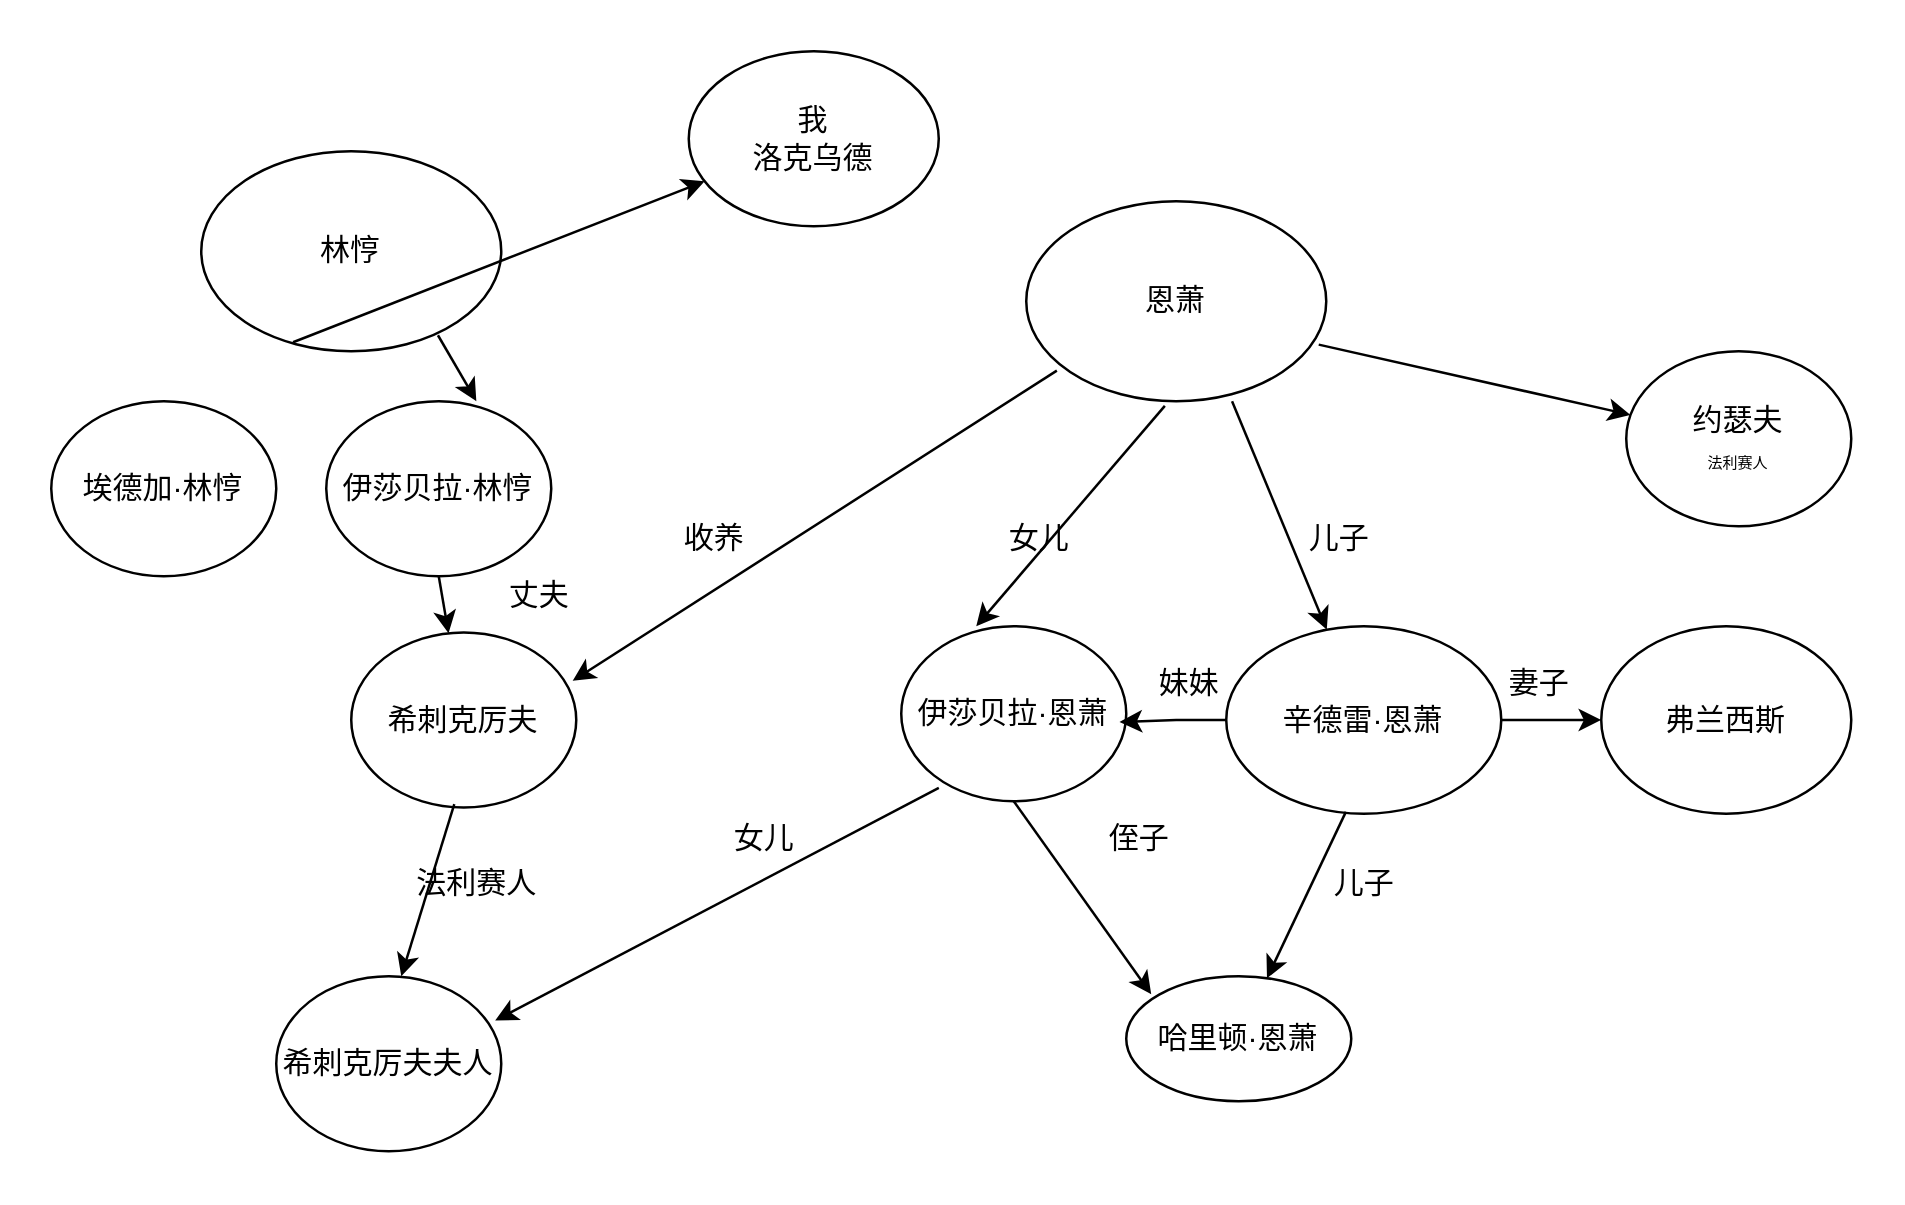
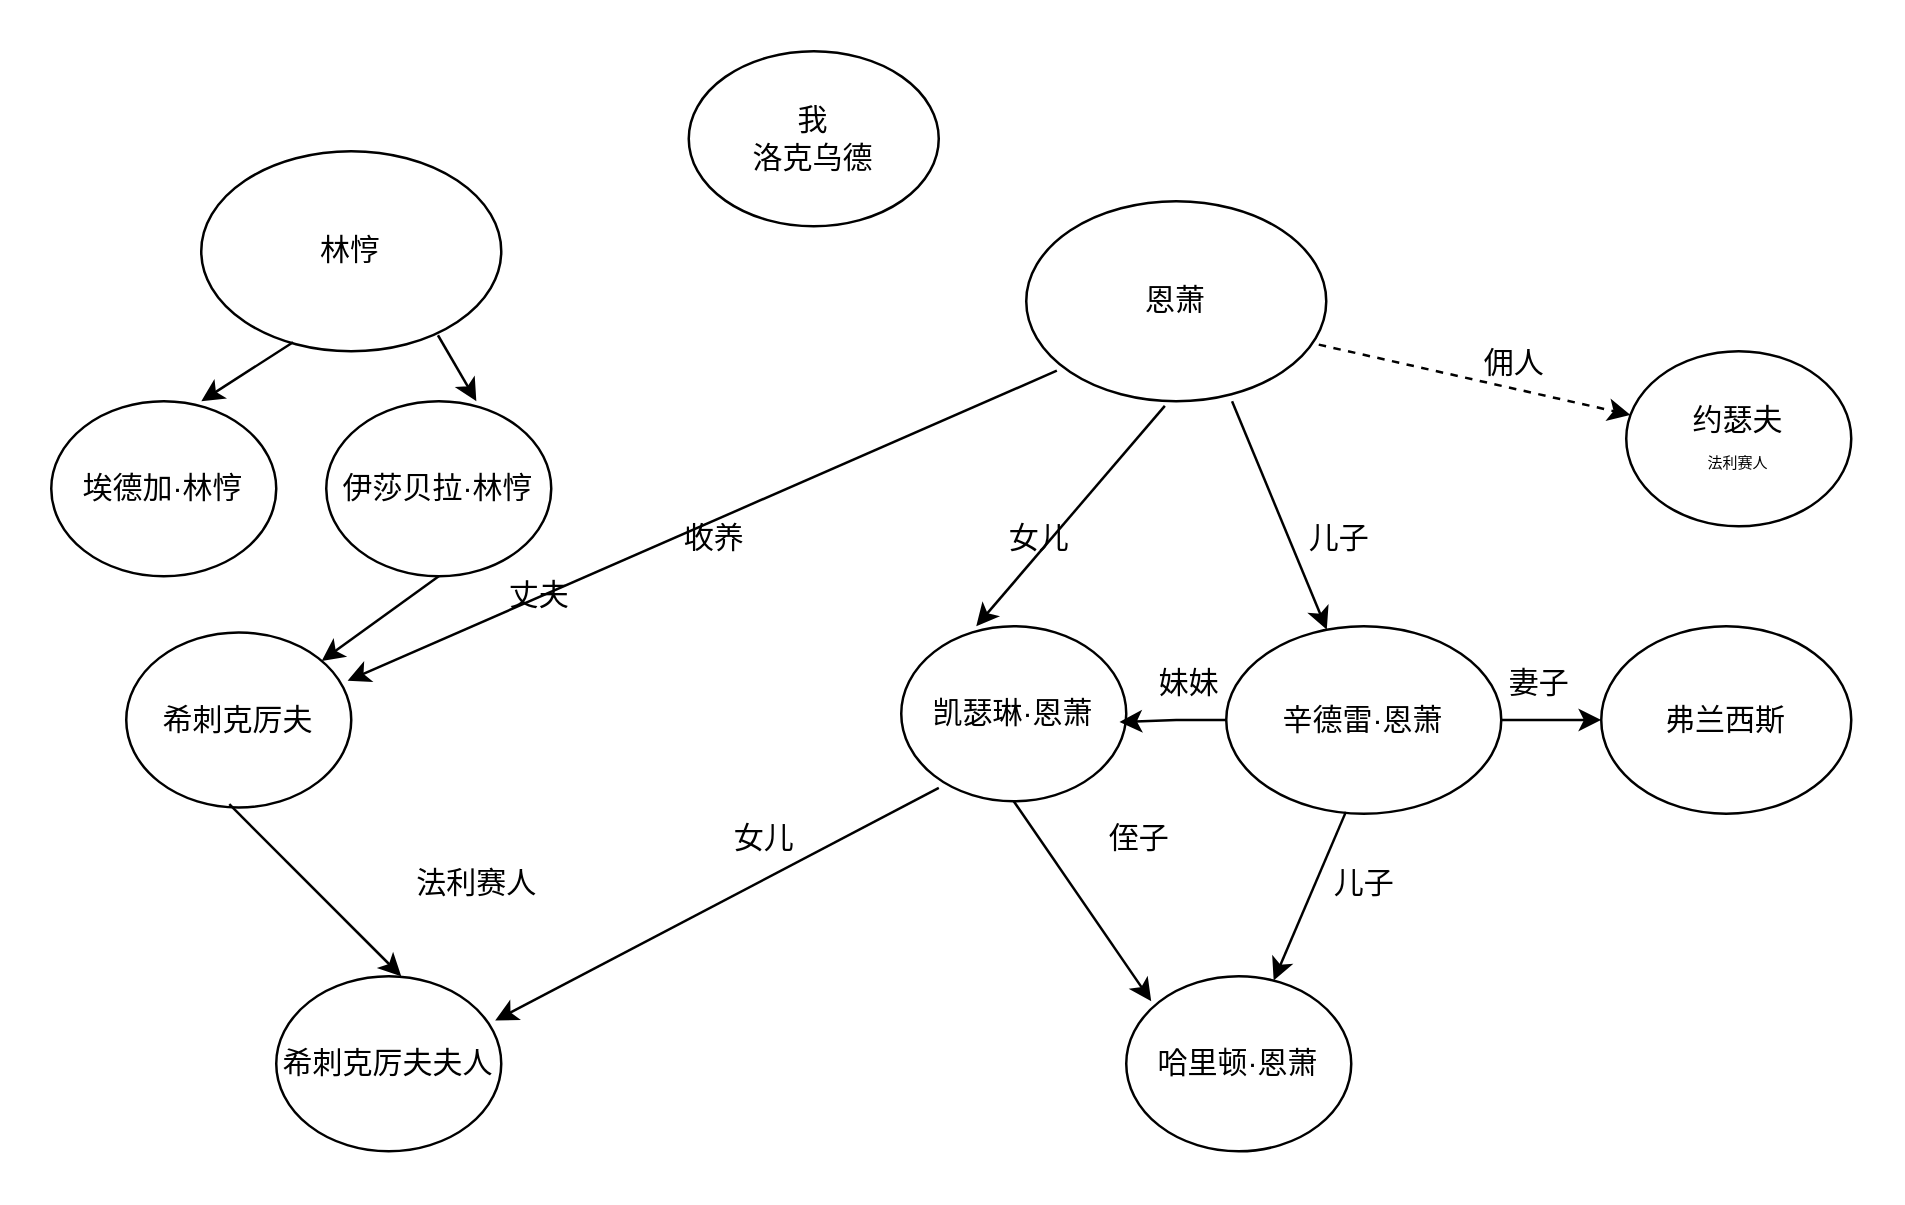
edge "林悙" -> "我 洛克乌德": now "林悙" -> "埃德加·林悙"
node "佣人": added
edge "恩萧" -> "约瑟夫 法利赛人": style solid -> dashed
node "伊莎贝拉·恩萧": label "伊莎贝拉·恩萧" -> "凯瑟琳·恩萧"
node "希刺克厉夫": moved (464, 720) -> (239, 720)
node "哈里顿·恩萧": size 225x125 -> 225x175
